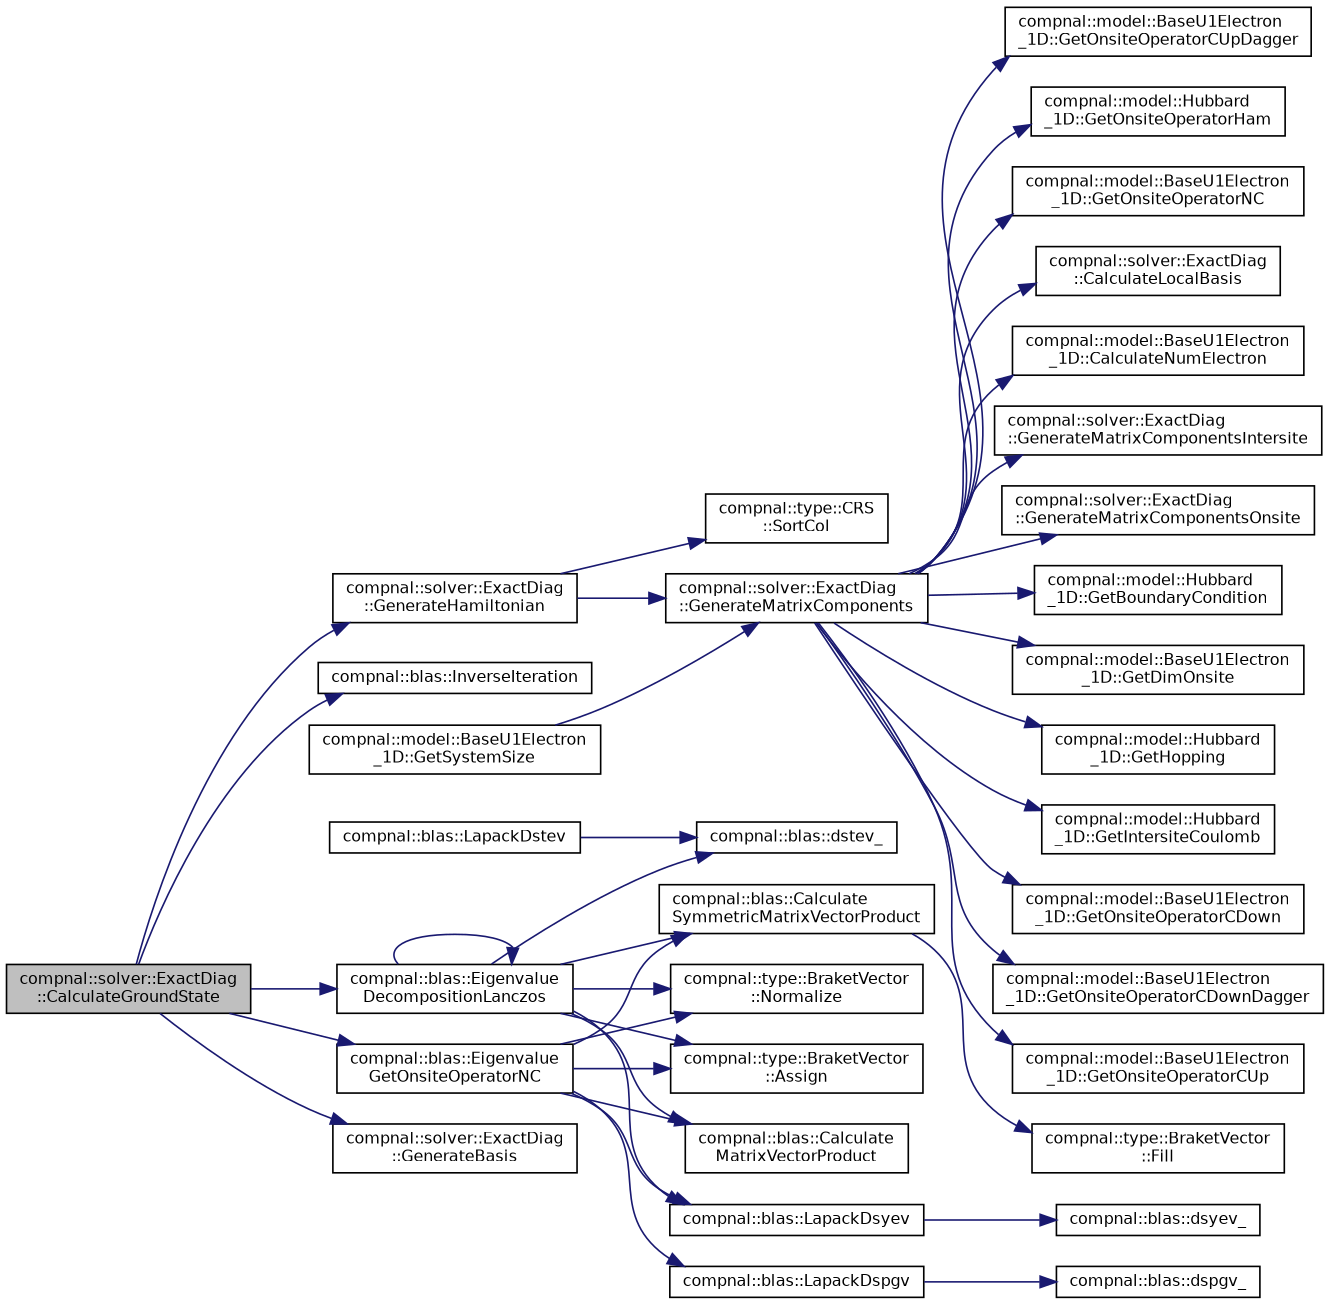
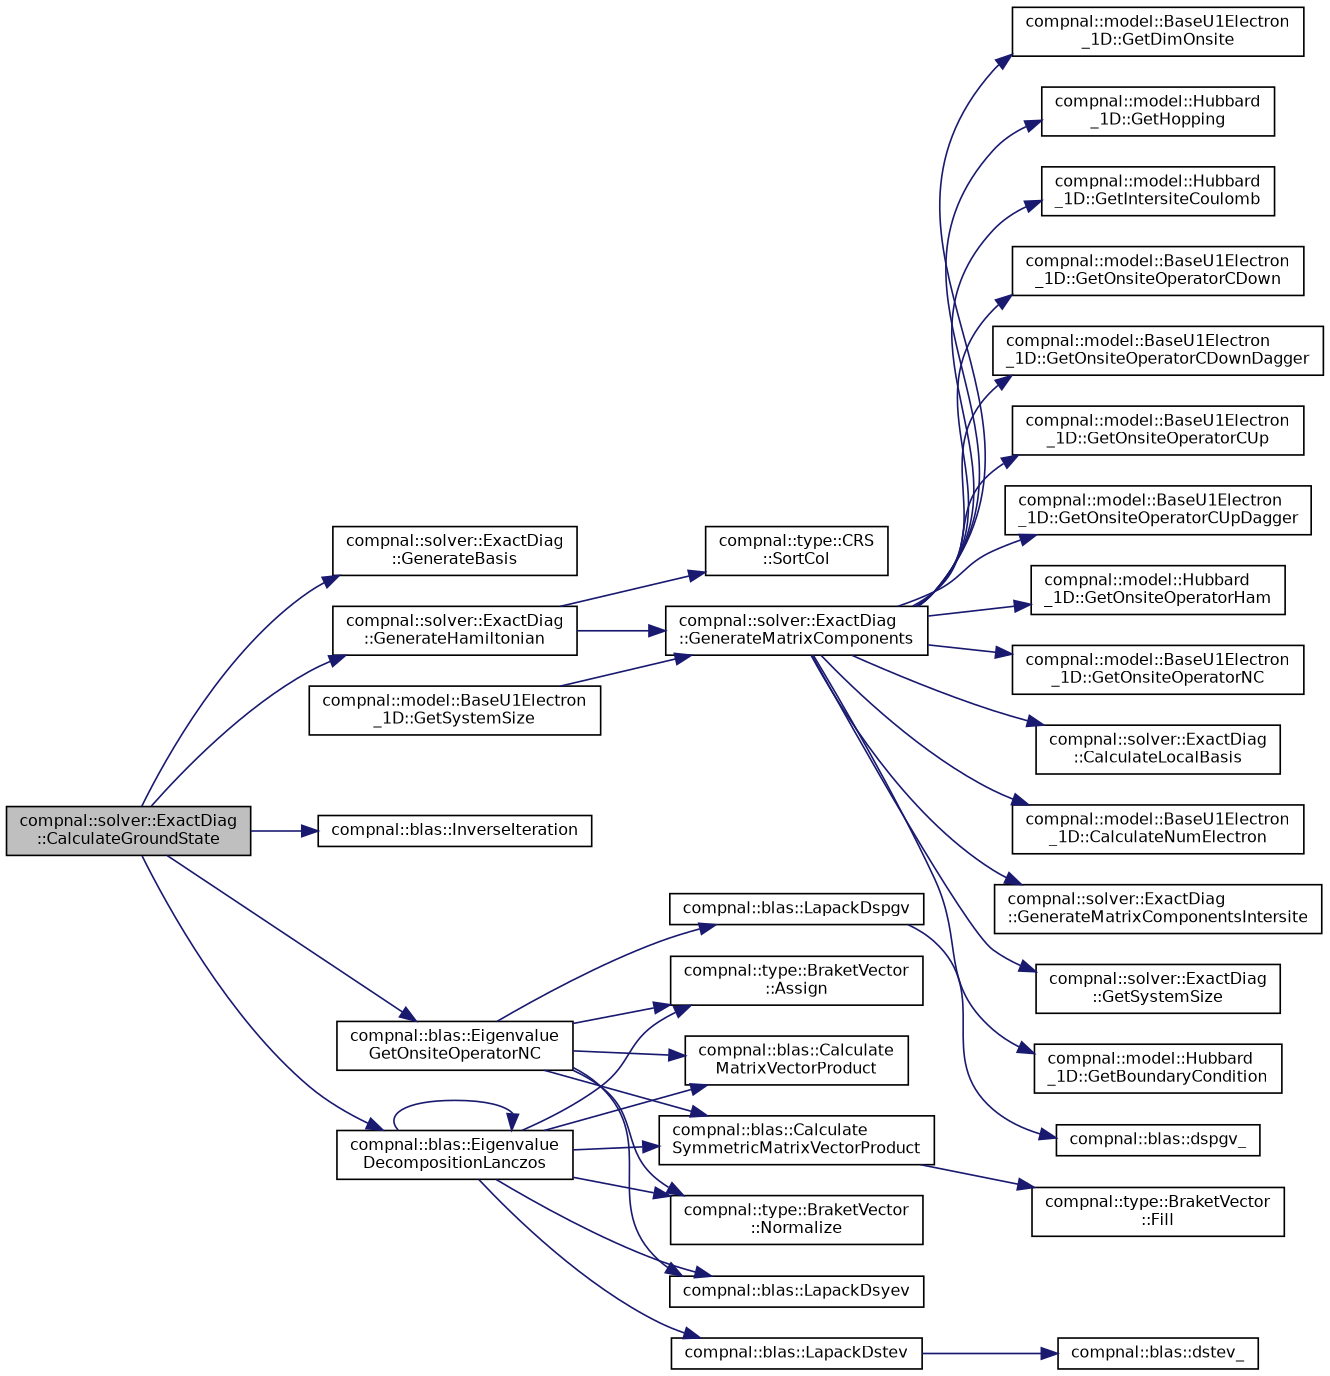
node "compnal::solver::ExactDiag ::GenerateMatrixComponentsOnsite": label "compnal::solver::ExactDiag ::GenerateMatrixComponentsOnsite" -> "compnal::solver::ExactDiag ::GetSystemSize"
edge "compnal::blas::Eigenvalue DecompositionLanczos" -> "compnal::blas::dstev_": now "compnal::blas::Eigenvalue DecompositionLanczos" -> "compnal::blas::LapackDstev"
node "compnal::blas::dsyev_": removed
